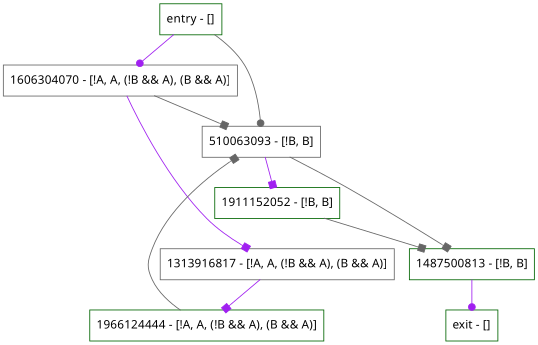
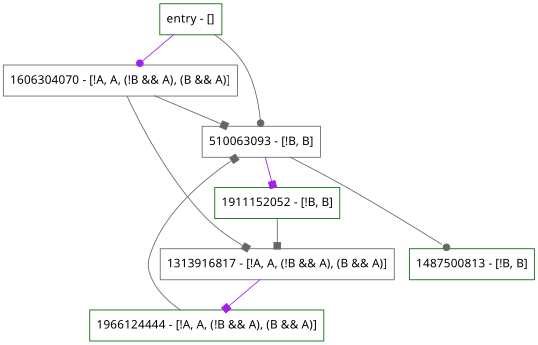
edge "1606304070 - [!A, A, (!B && A), (B && A)]" -> "1313916817 - [!A, A, (!B && A), (B && A)]": color purple -> gray40
edge "510063093 - [!B, B]" -> "1487500813 - [!B, B]": arrowhead box -> dot
edge "1911152052 - [!B, B]" -> "1487500813 - [!B, B]": now "1911152052 - [!B, B]" -> "1313916817 - [!A, A, (!B && A), (B && A)]"
node "exit - []": removed
